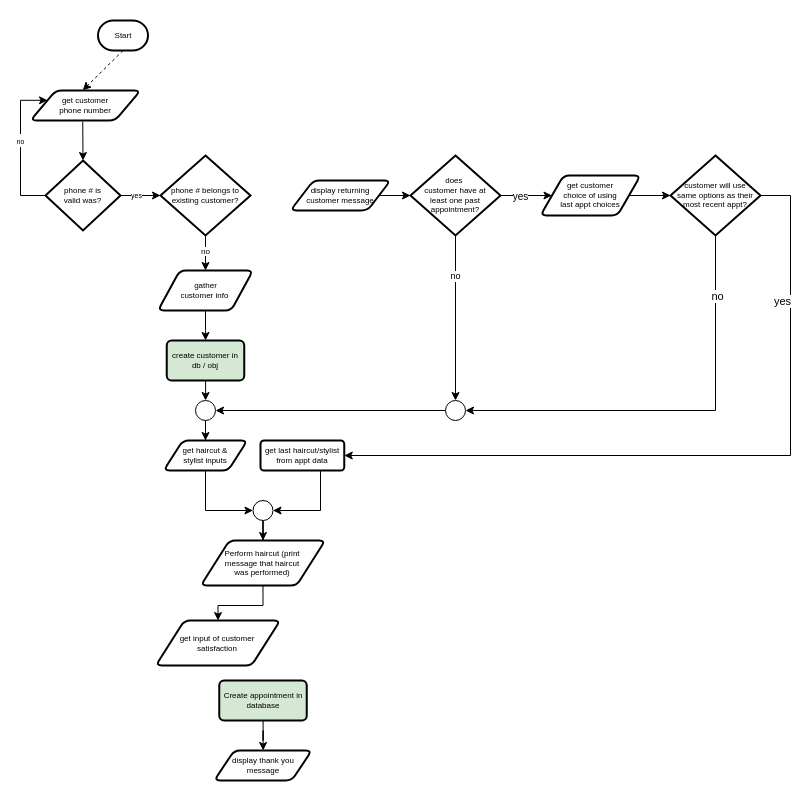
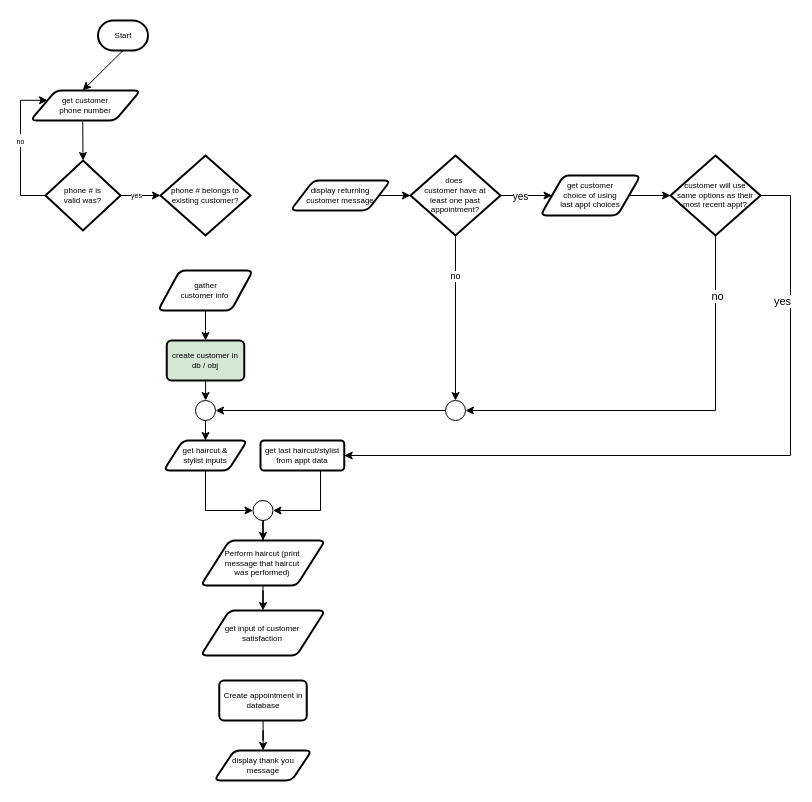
edge "Start" -> "get customer phone number": style dashed -> solid
edge "phone # belongs to existing customer?" -> "gather customer info": removed, label "no"
node "get input of customer satisfaction": moved (218, 643) -> (263, 633)
node "Create appointment in database": fillcolor #d5e8d4 -> #ffffff
